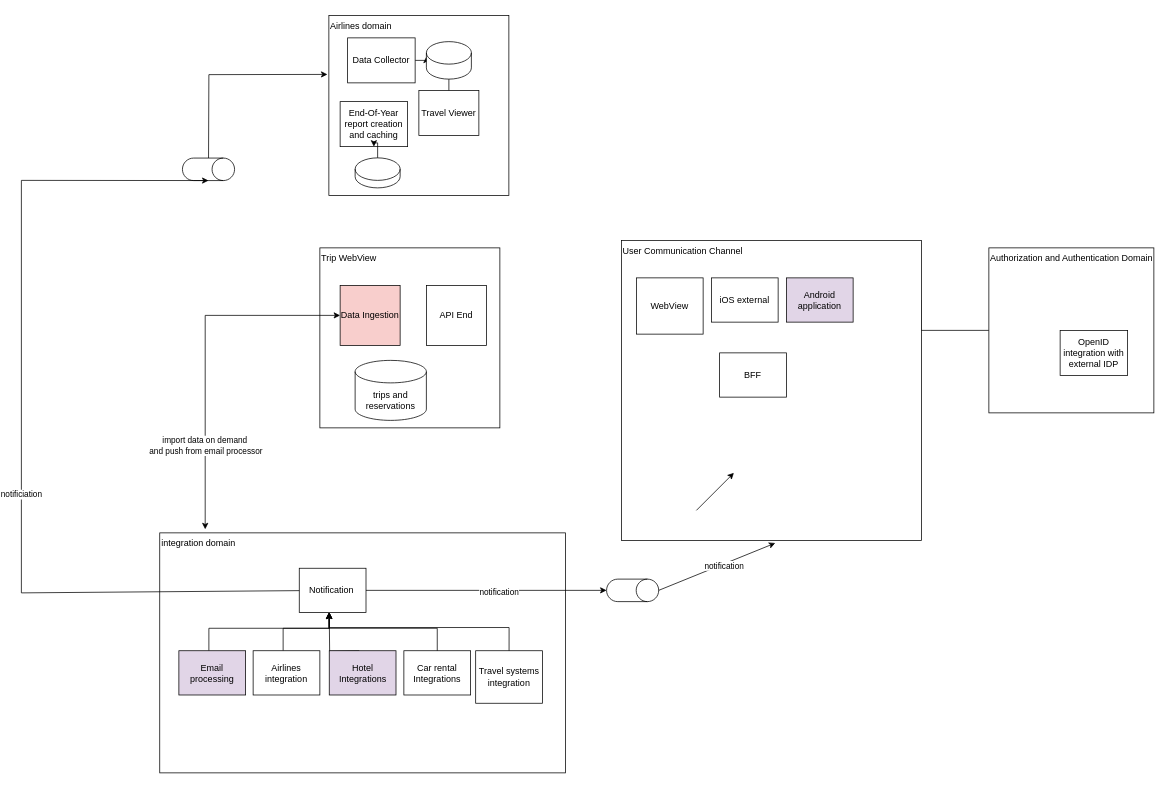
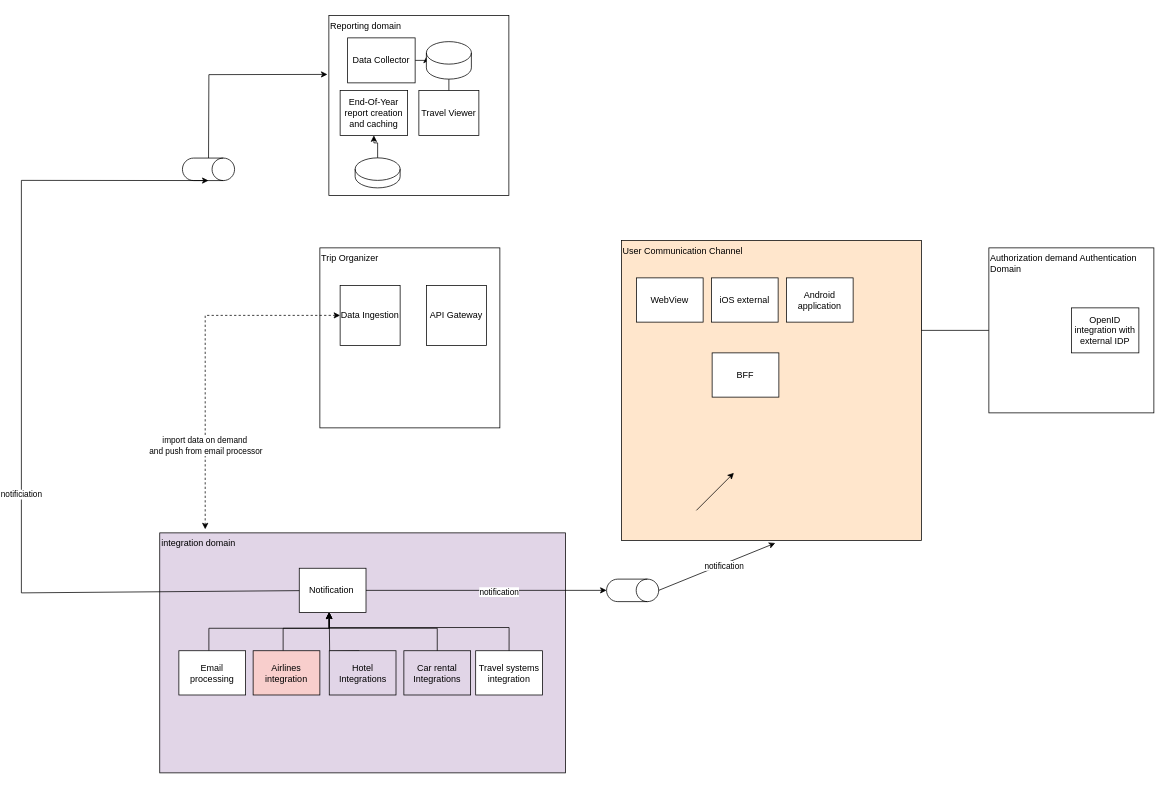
node "Airlines domain": label "Airlines domain" -> "Reporting domain"
node "End-Of-Year report creation and caching": moved (374, 124) -> (374, 113)
node "User Communication Channel": fillcolor #ffffff -> #ffe6cc
node "Trip WebView": label "Trip WebView" -> "Trip Organizer"
node "Authorization and Authentication Domain": label "Authorization and Authentication Domain" -> "Authorization demand Authentication Domain"
node "Android application": fillcolor #e1d5e7 -> #ffffff
node "WebView": size 67x56 -> 67x44
edge "Data Ingestion" -- "integration domain": style solid -> dashed
node "Data Ingestion": fillcolor #f8cecc -> #ffffff
node "API End": label "API End" -> "API Gateway"
node "OpenID integration with external IDP": moved (1094, 353) -> (1105, 330)
node "BFF": moved (753, 375) -> (746, 375)
node "trips and reservations": removed
node "integration domain": fillcolor #ffffff -> #e1d5e7
node "Email processing": fillcolor #e1d5e7 -> #ffffff
node "Airlines integration": fillcolor #ffffff -> #f8cecc
node "Car rental Integrations": fillcolor #ffffff -> #e1d5e7
node "Travel systems integration": size 67x53 -> 67x44
